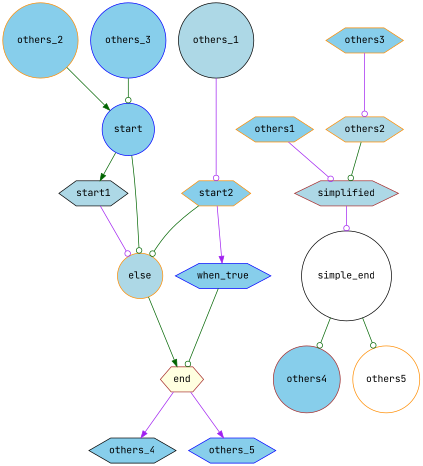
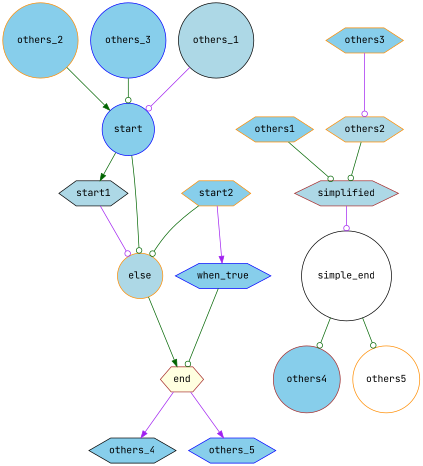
edge "others_1" -> "start2": now "others_1" -> "start"
edge "others1" -> "simplified": color purple -> darkgreen
